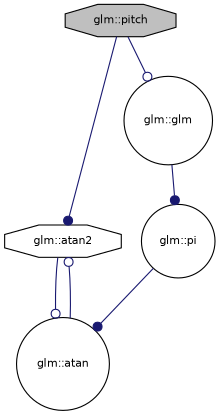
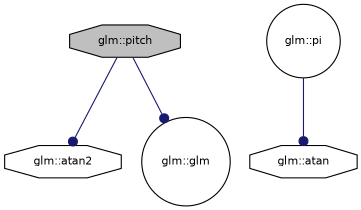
edge "glm::pitch" -> "glm::glm": arrowhead odot -> dot
edge "glm::glm" -> "glm::pi": removed
edge "glm::atan2" -> "glm::atan": removed
edge "glm::atan" -> "glm::atan2": removed
node "glm::atan": shape circle -> octagon
